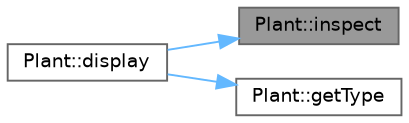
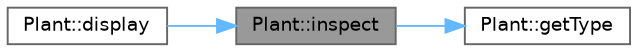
edge "Plant::display" -> "Plant::getType": now "Plant::inspect" -> "Plant::getType"
